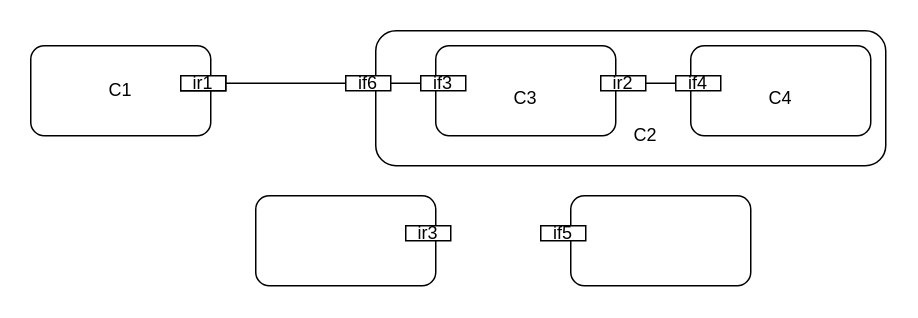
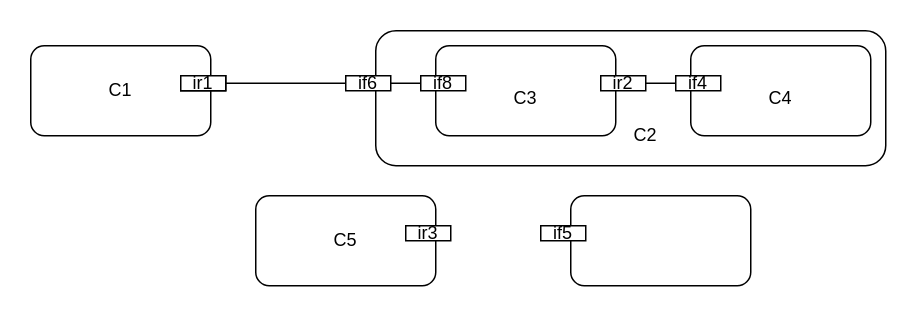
node "if3": label "if3" -> "if8"
node "C5": added
